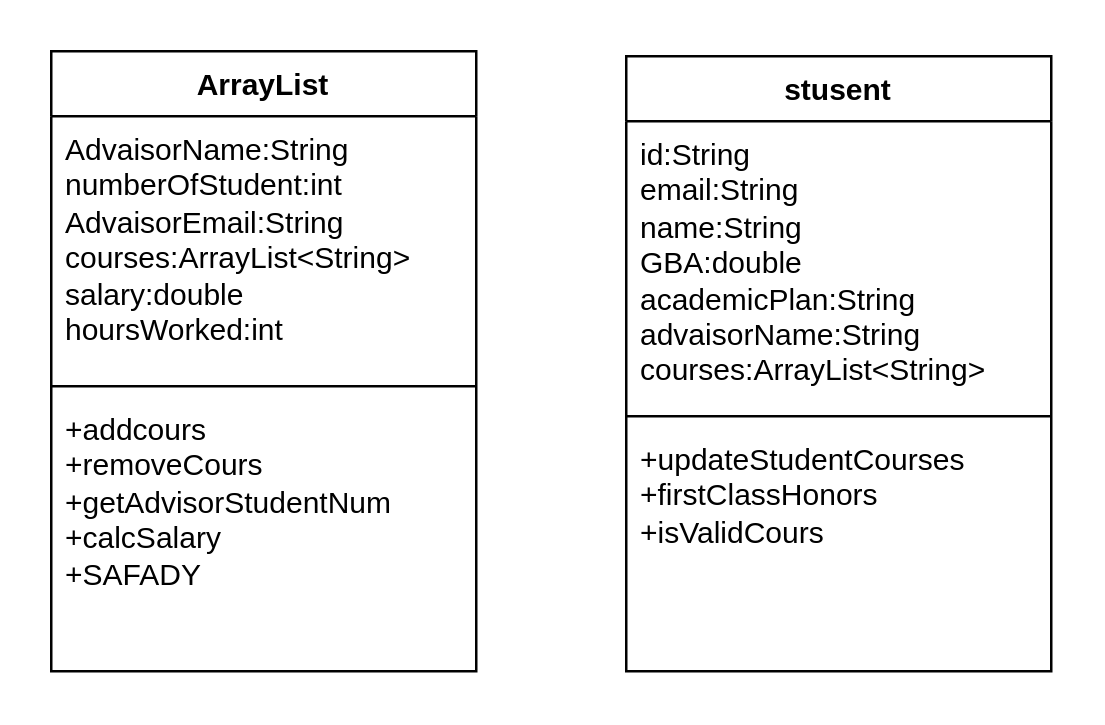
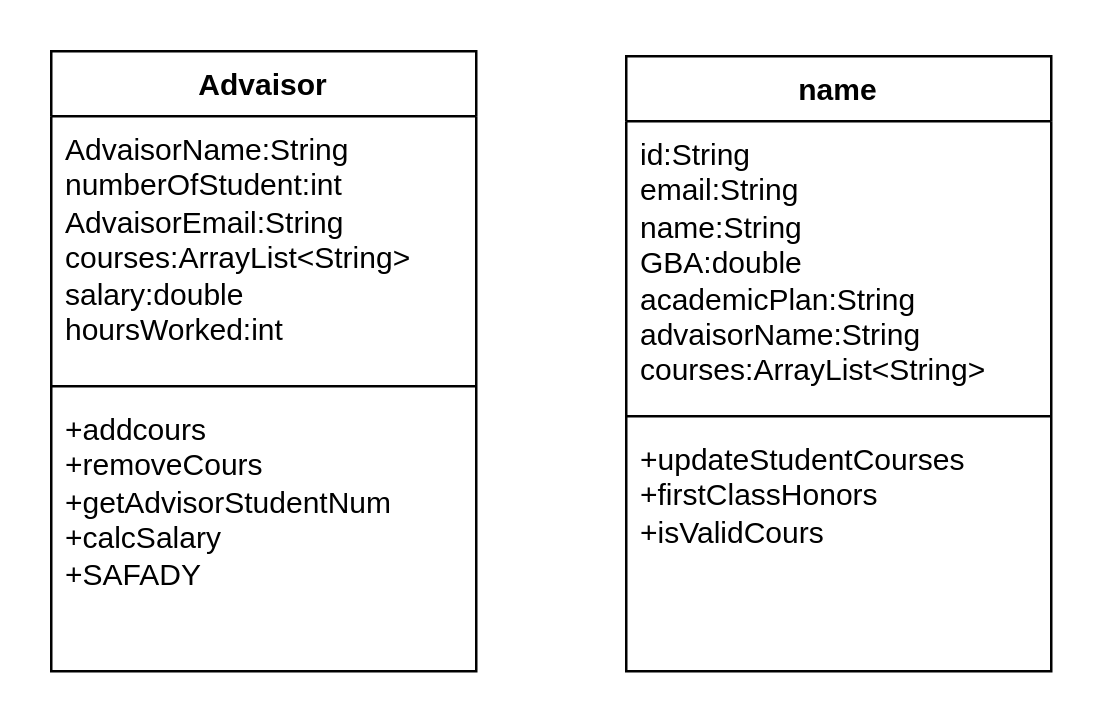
node "ArrayList": label "ArrayList" -> "Advaisor"
node "stusent": label "stusent" -> "name"
